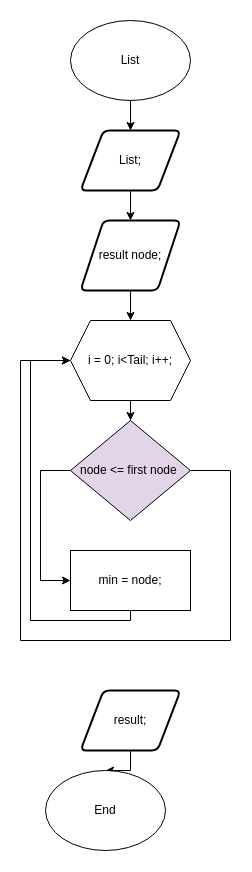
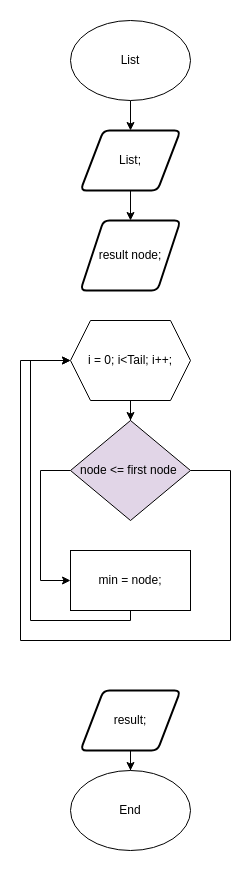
edge "result node;" -> "i = 0; i<Tail; i++;": removed
node "End": moved (106, 811) -> (131, 811)
